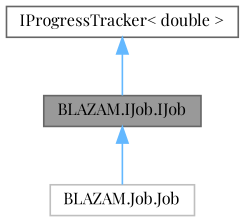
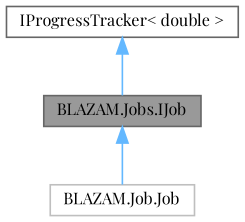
node "BLAZAM.IJob.IJob": label "BLAZAM.IJob.IJob" -> "BLAZAM.Jobs.IJob"
